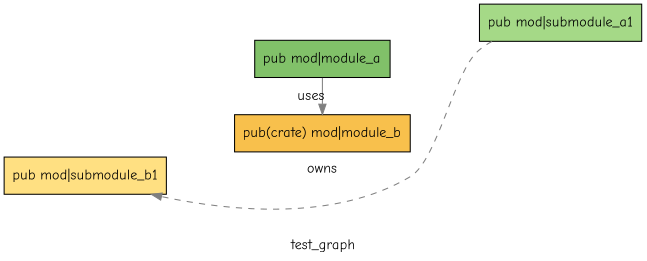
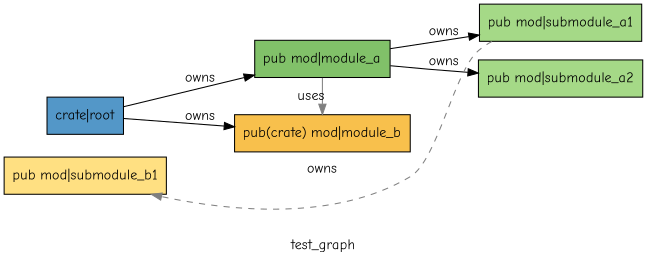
edge "pub mod|module_a" -> "pub mod|submodule_a1": added, label "owns"
node "pub mod|submodule_a2": added
node "crate|root": added
